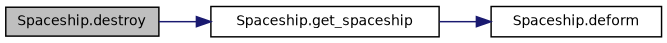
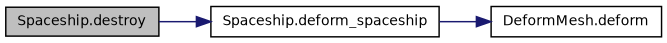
node "Spaceship.get_spaceship": label "Spaceship.get_spaceship" -> "Spaceship.deform_spaceship"
node "Spaceship.deform": label "Spaceship.deform" -> "DeformMesh.deform"
